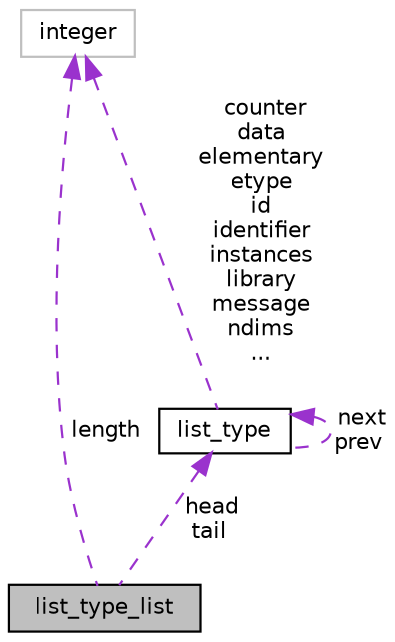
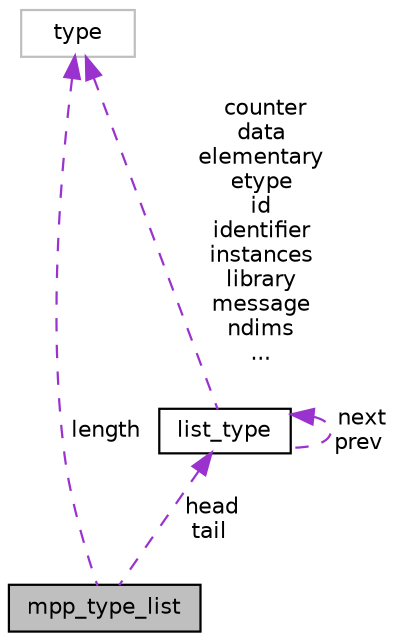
node "integer": label "integer" -> "type"
node "list_type_list": label "list_type_list" -> "mpp_type_list"
